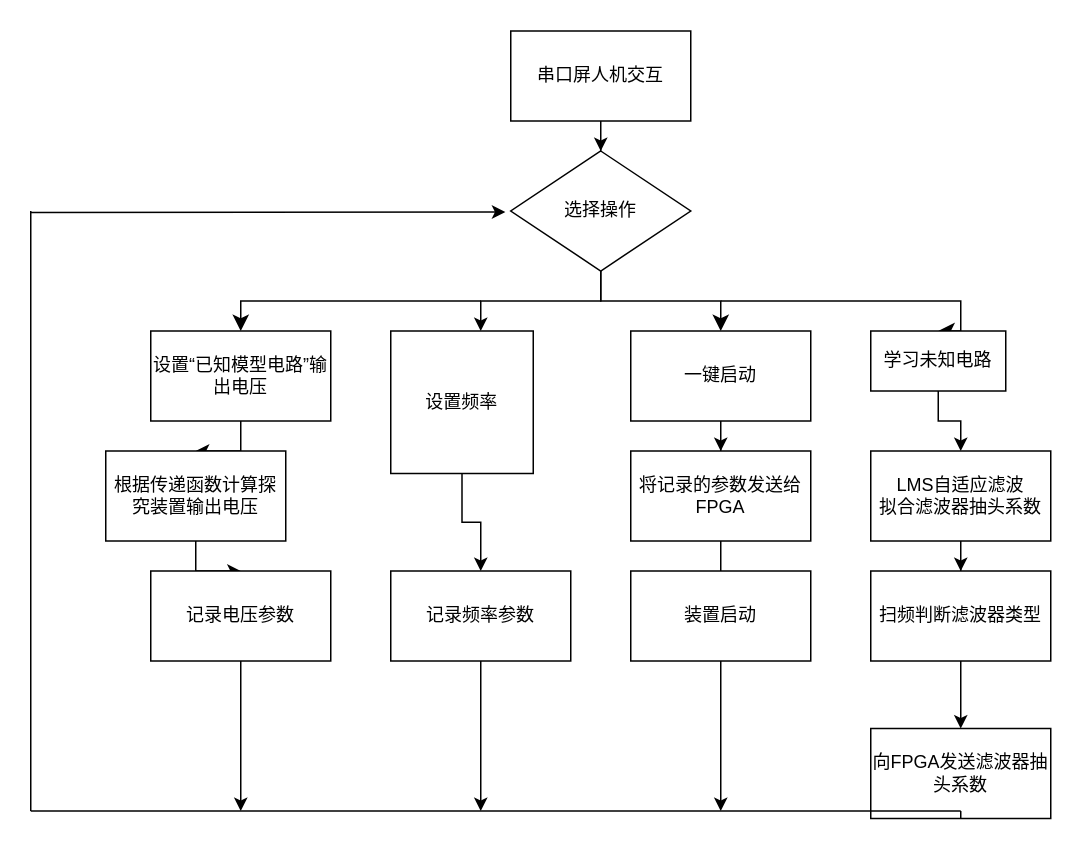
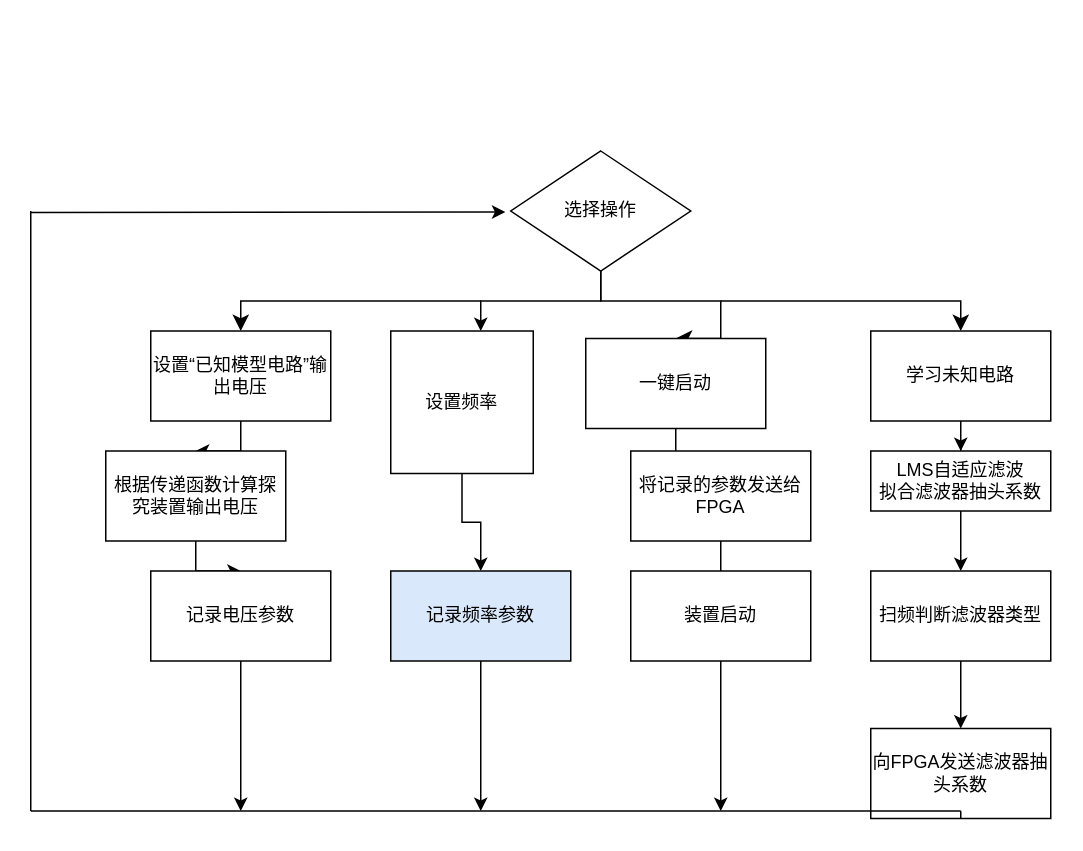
node "串口屏人机交互": removed
edge "串口屏人机交互" -> "选择操作": removed
node "学习未知电路": size 135x60 -> 180x90
node "一键启动": moved (721, 376) -> (676, 383)
node "LMS自适应滤波 拟合滤波器抽头系数": size 180x90 -> 180x60
node "记录频率参数": fillcolor #ffffff -> #dae8fc
